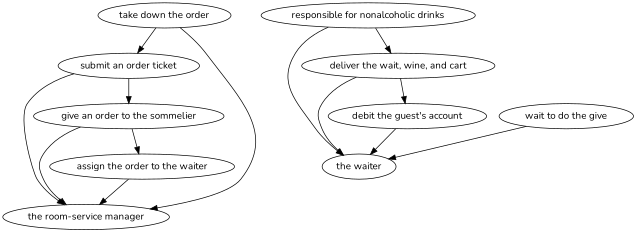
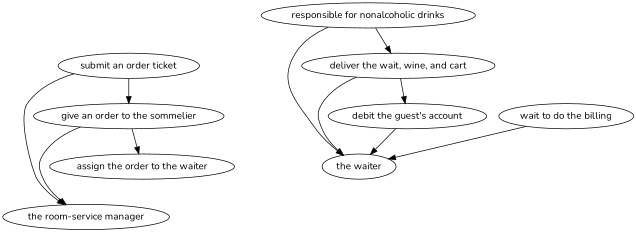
node "take down the order": removed
node "wait to do the give": label "wait to do the give" -> "wait to do the billing"
edge "assign the order to the waiter" -> "the room-service manager": removed
